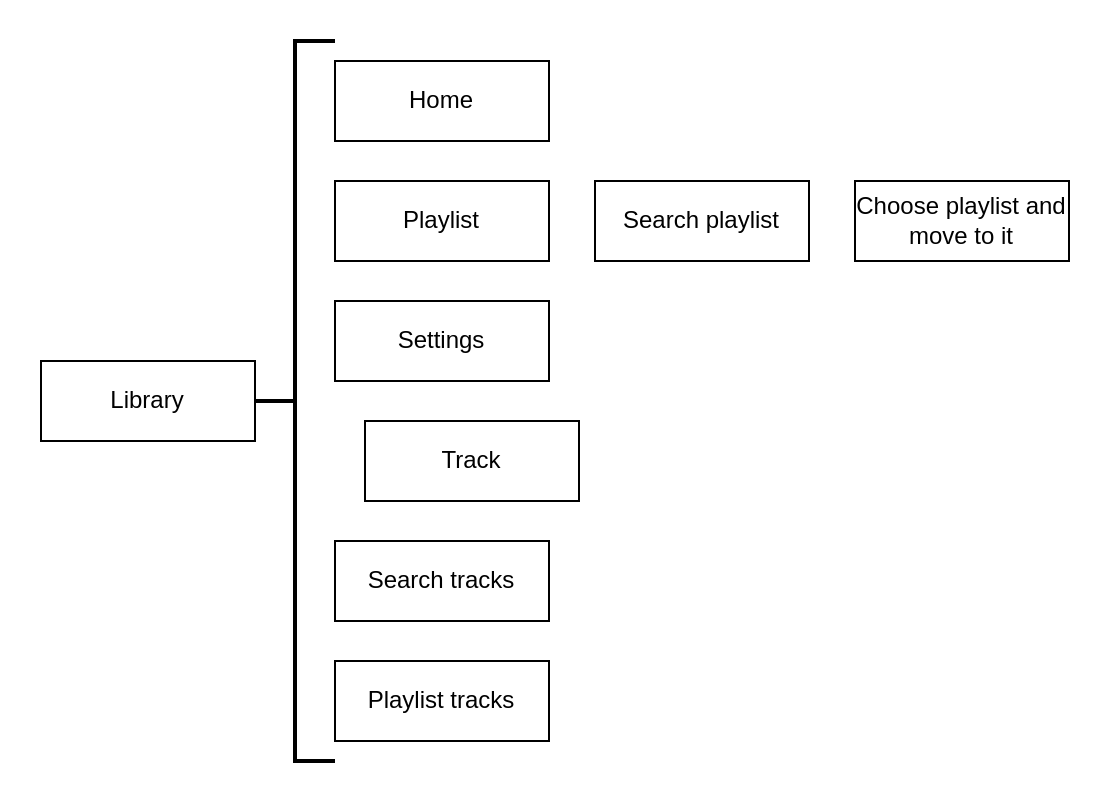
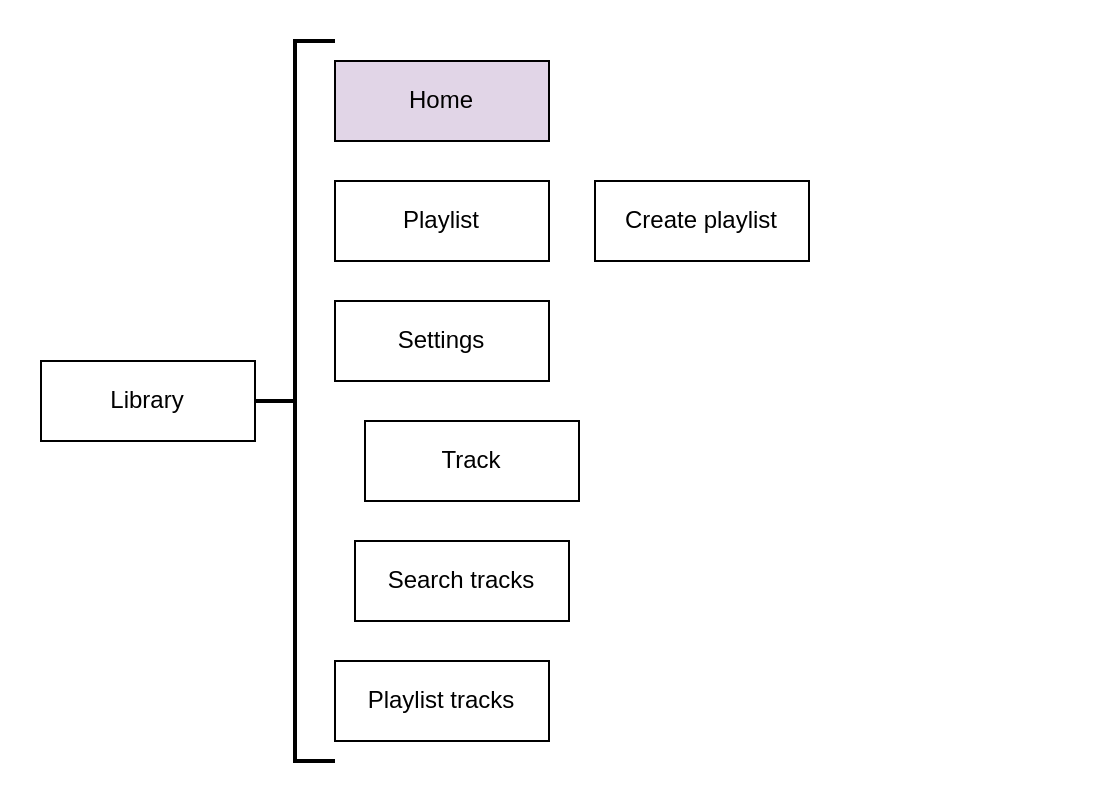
node "Home": fillcolor #ffffff -> #e1d5e7
node "Search playlist": label "Search playlist" -> "Create playlist"
node "Choose playlist and move to it": removed
node "Search tracks": moved (442, 581) -> (462, 581)
